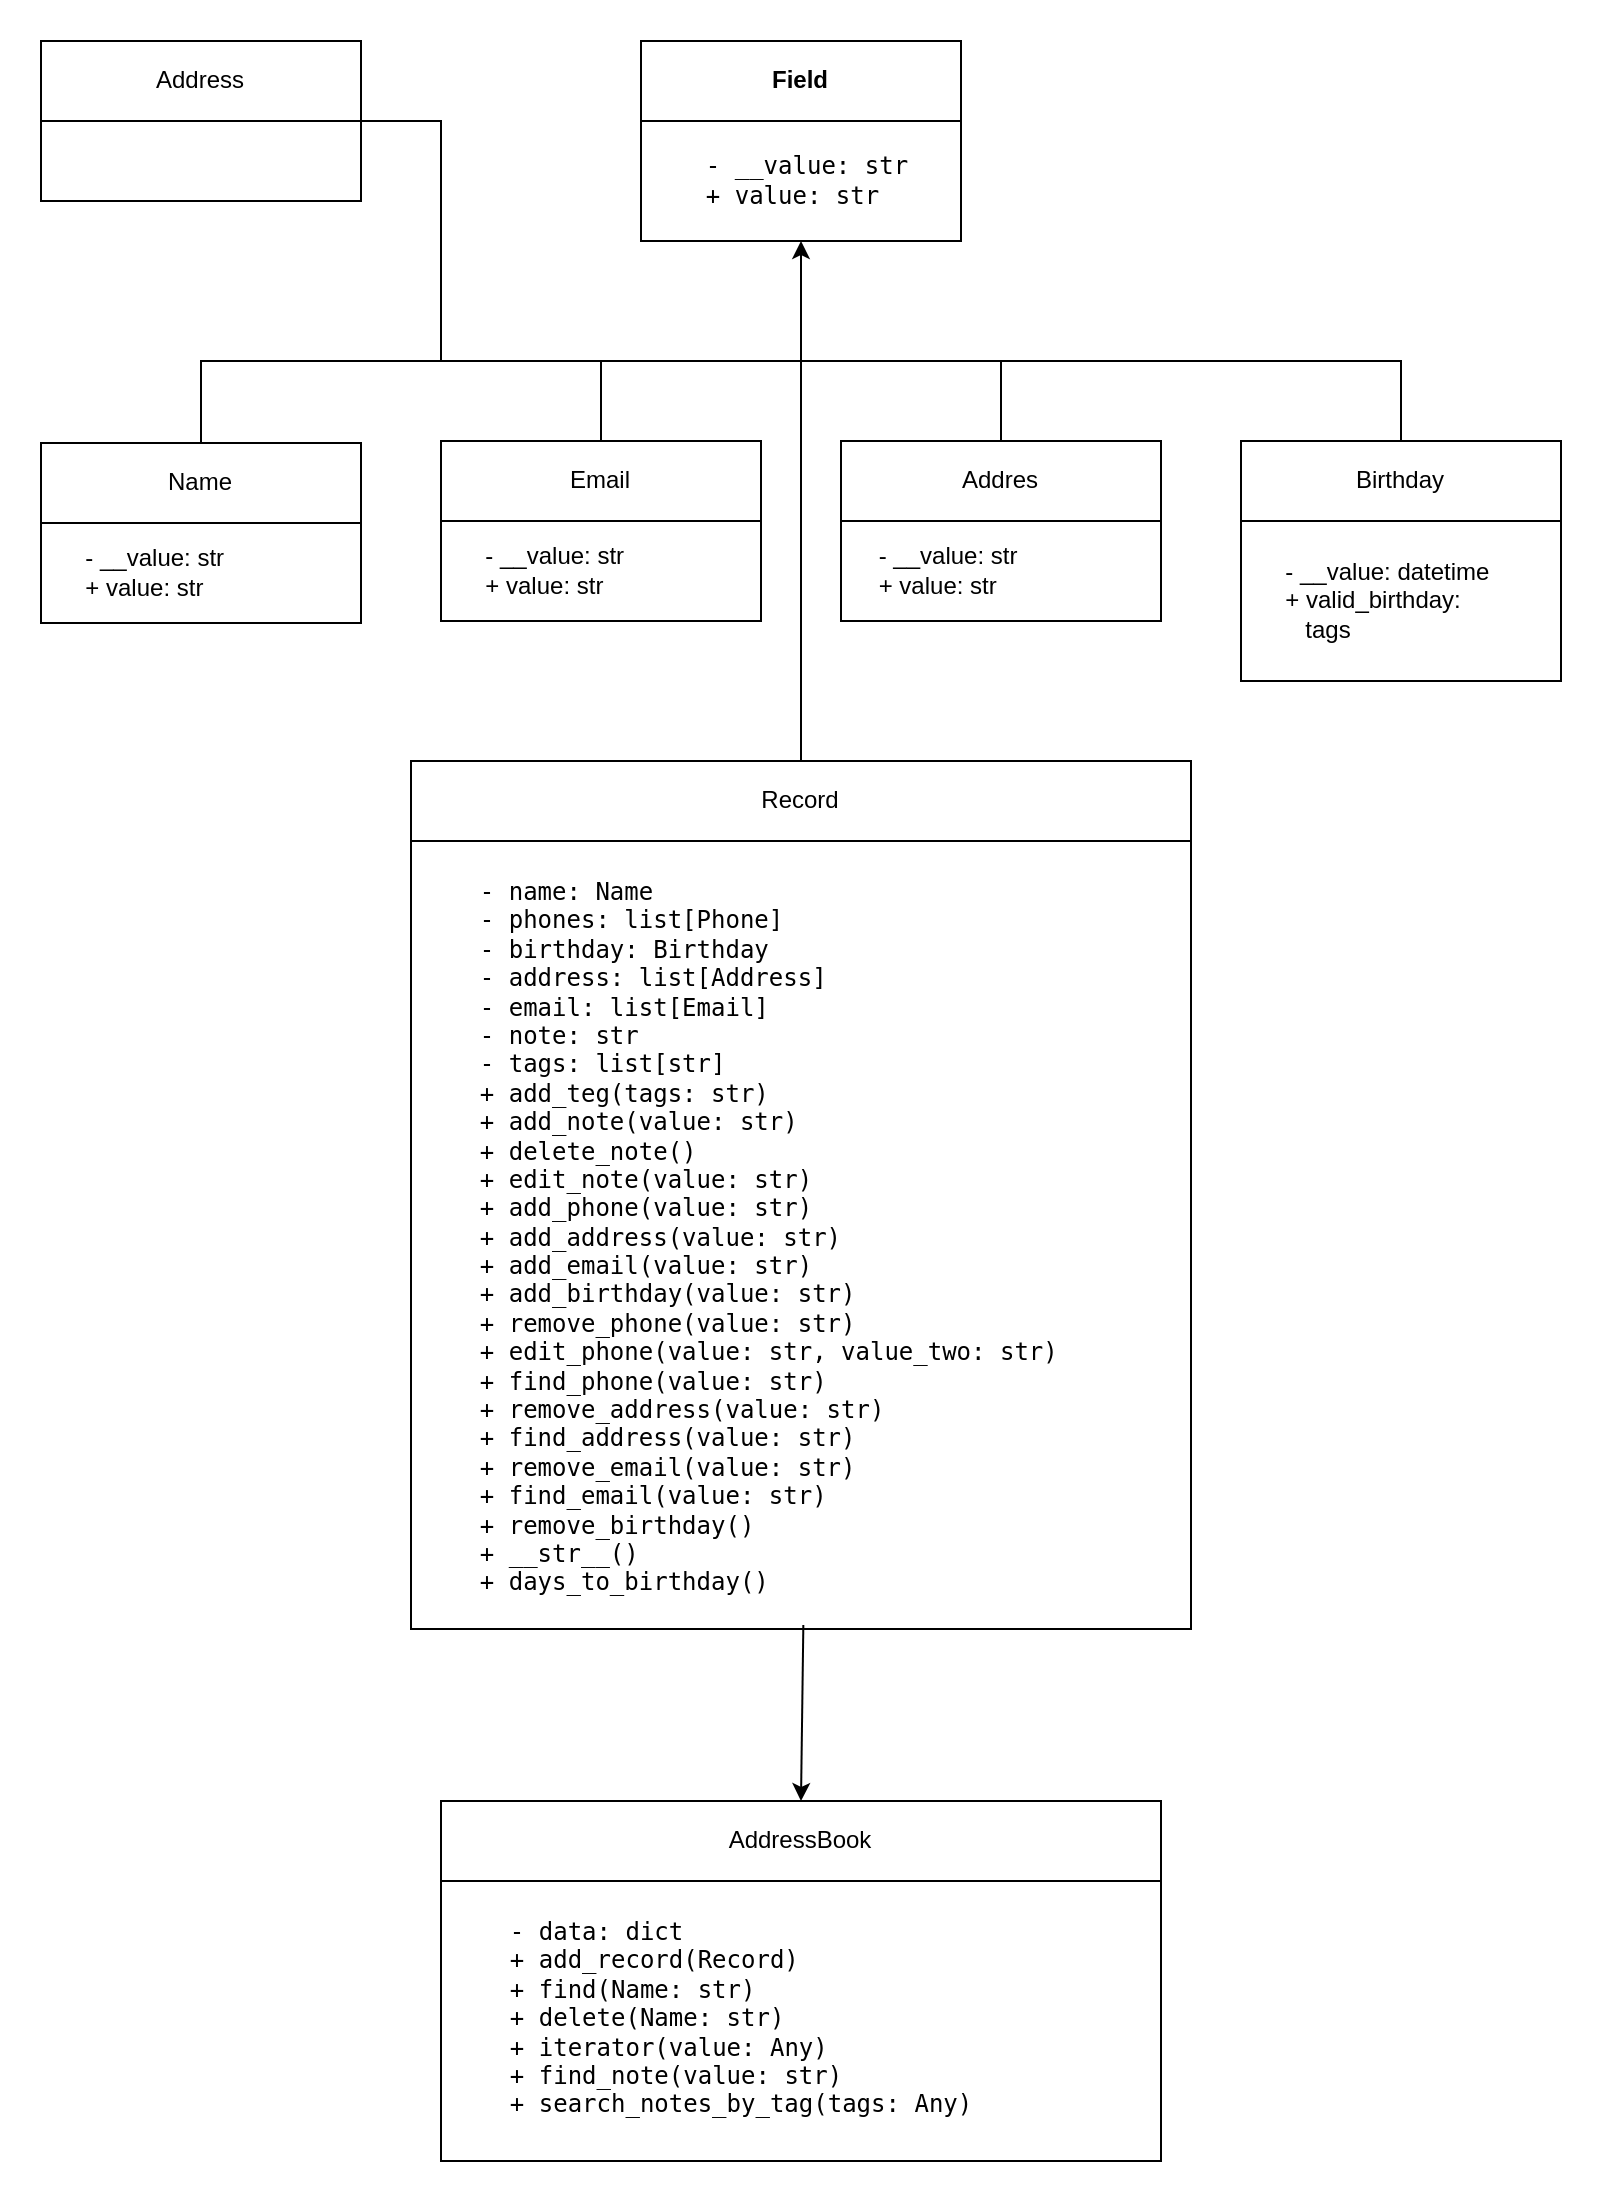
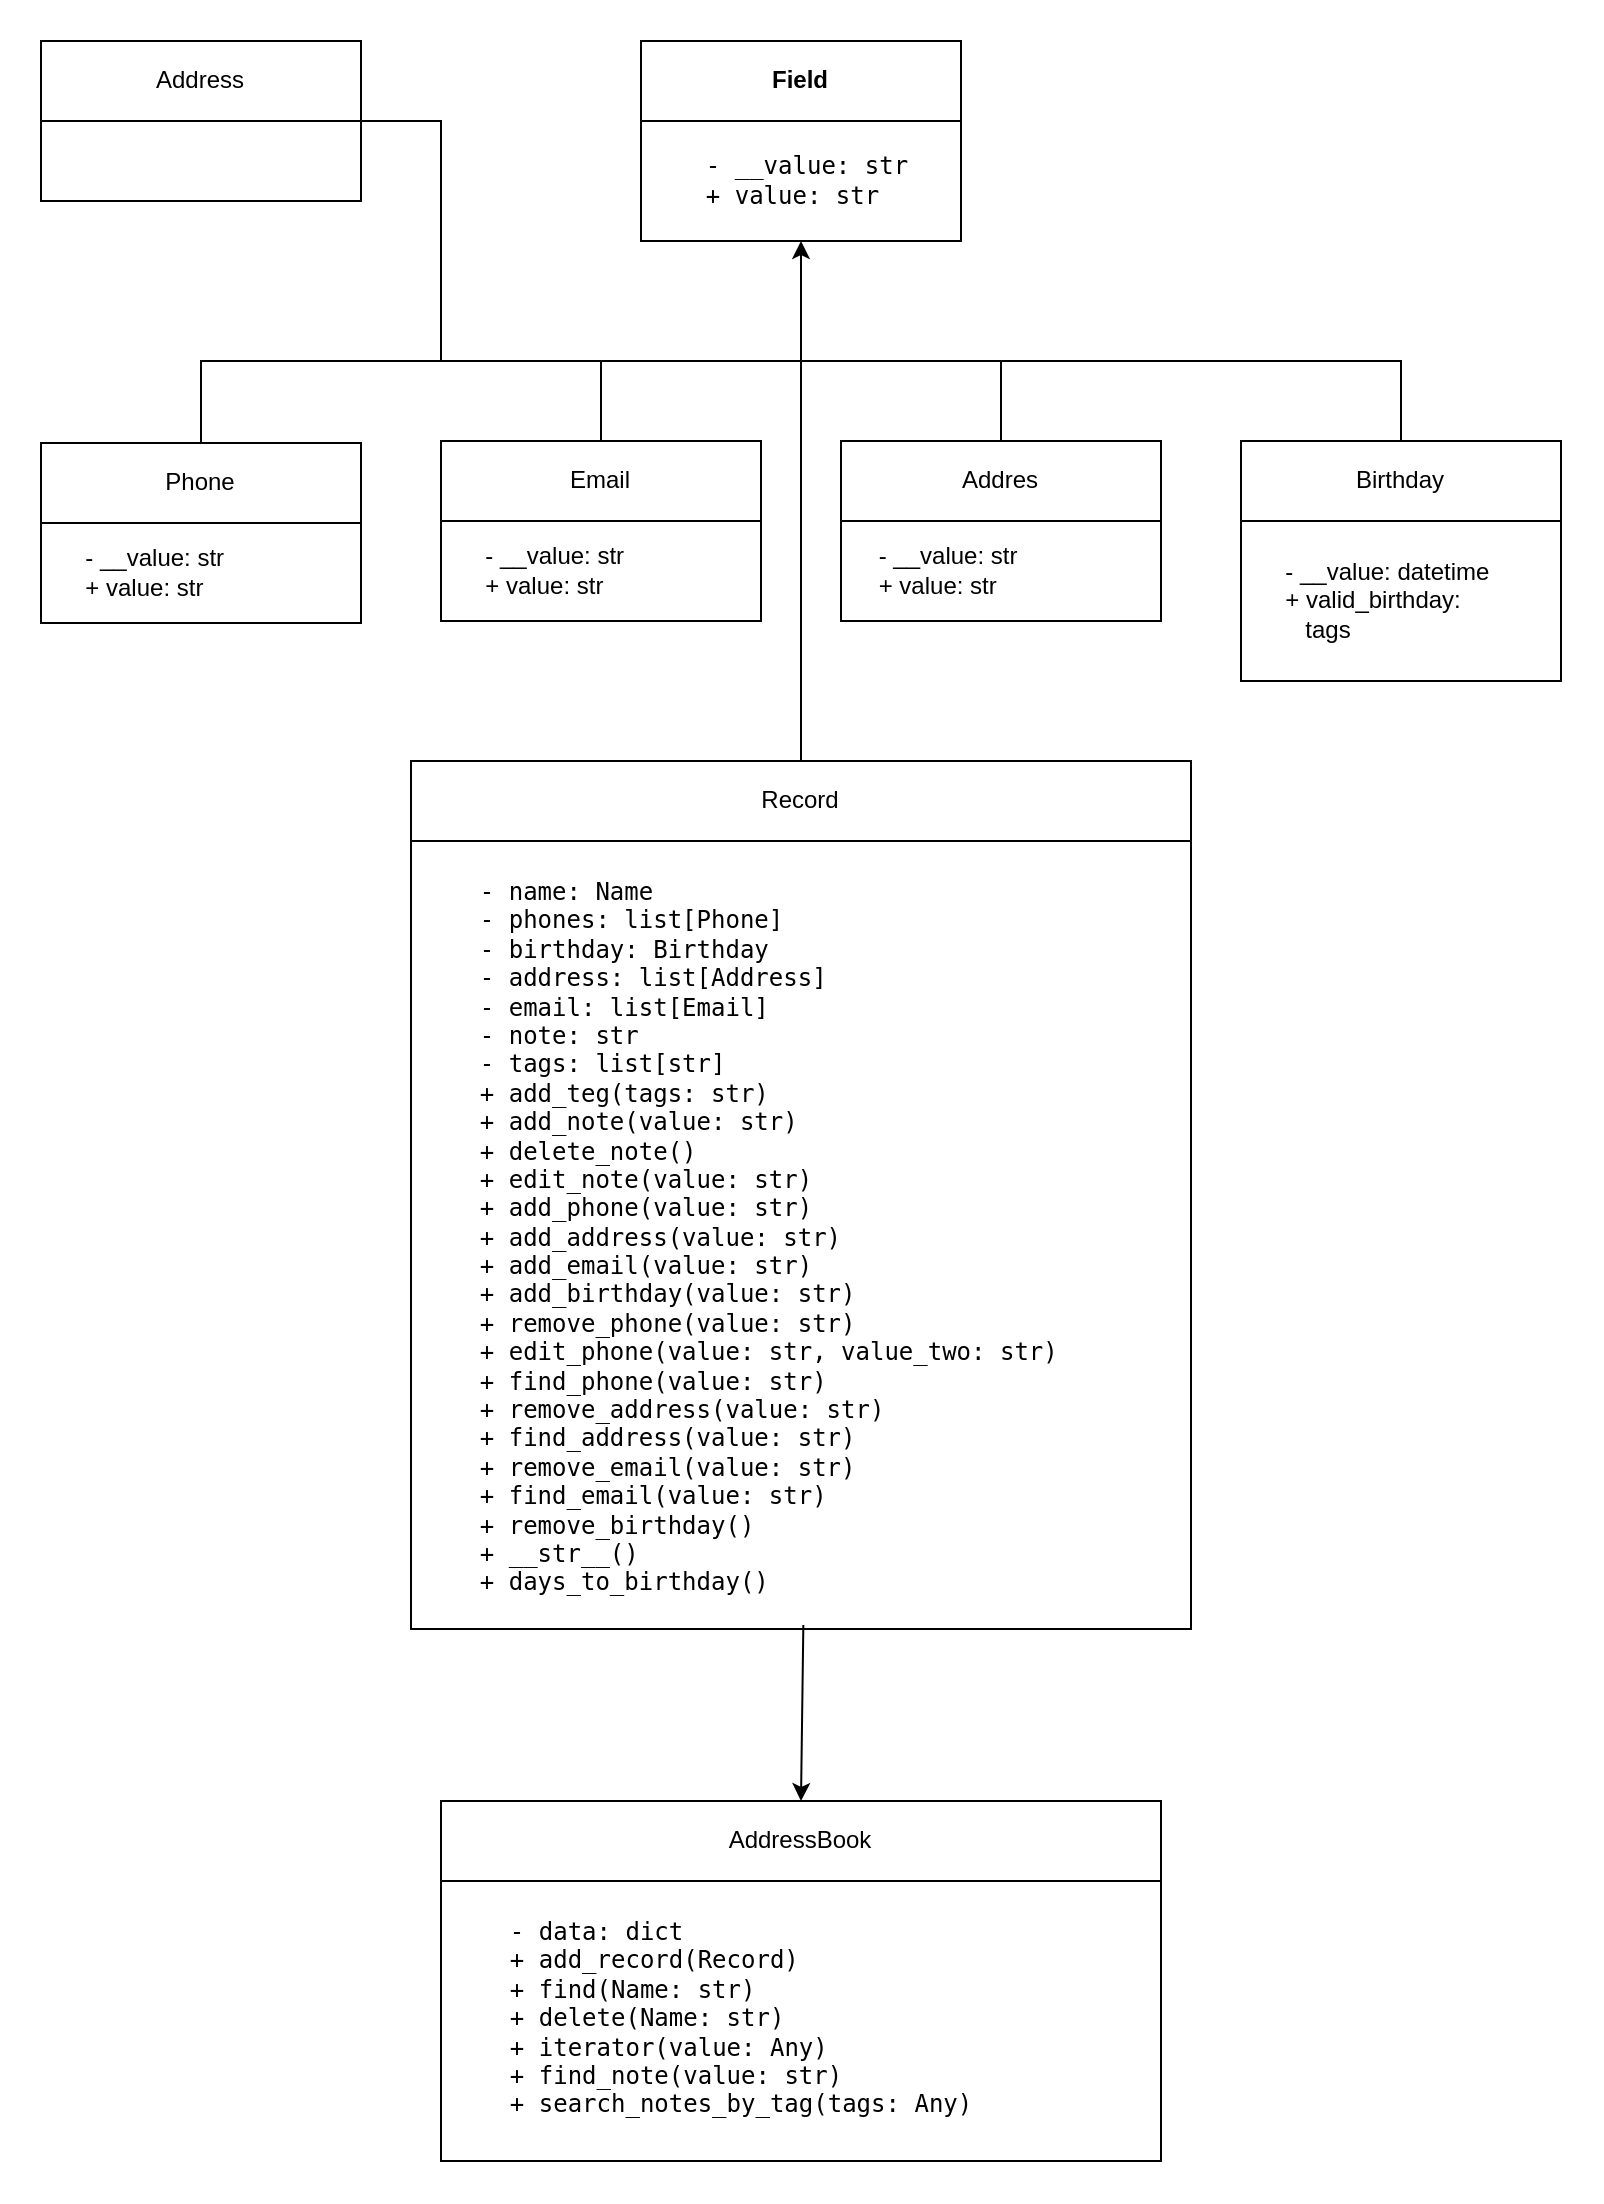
node "Name": label "Name" -> "Phone"
